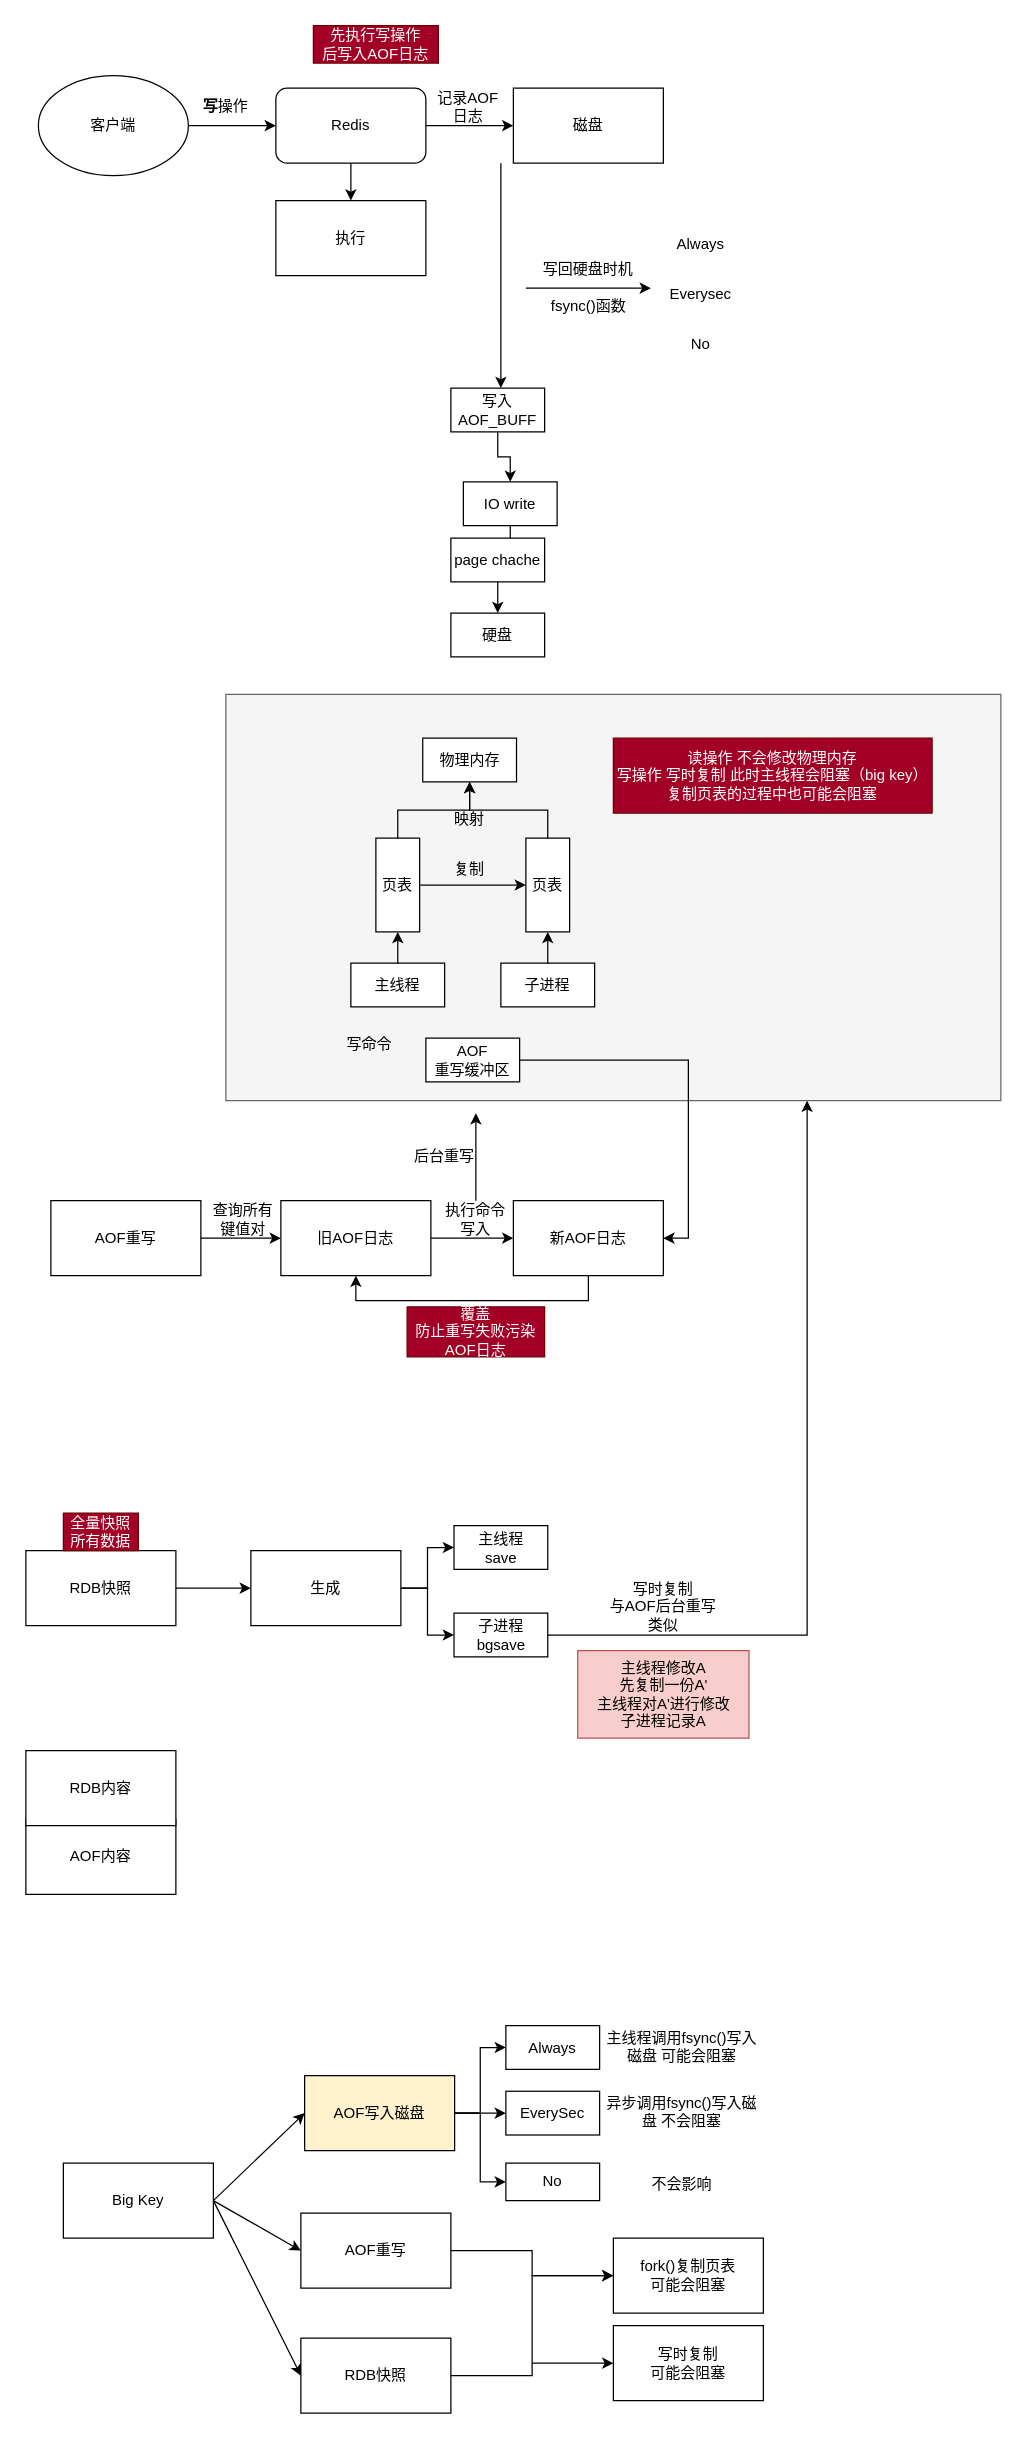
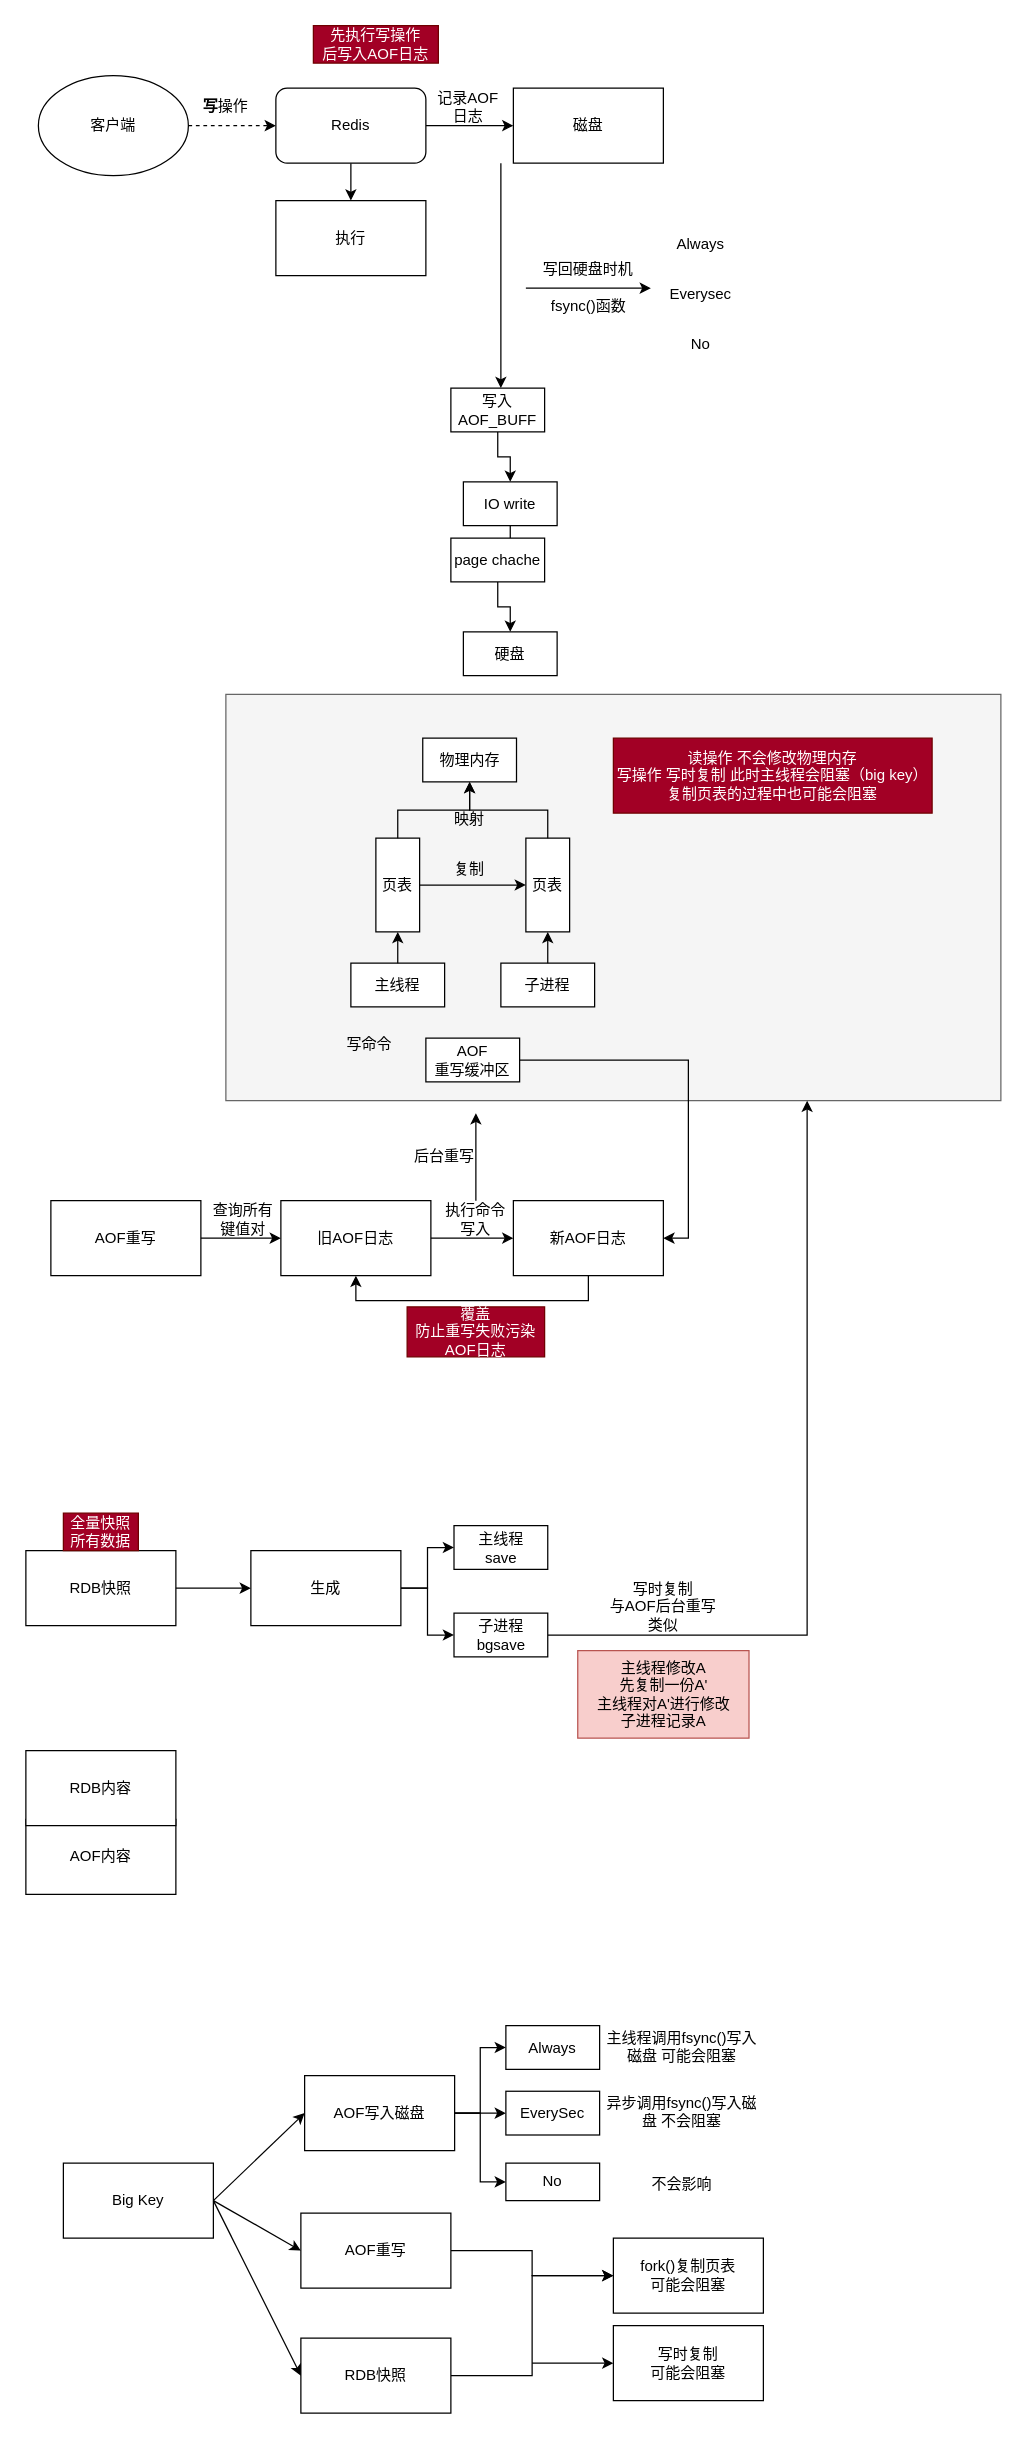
edge "客户端" -> "Redis": style solid -> dashed
node "硬盘": moved (498, 635) -> (510, 654)
node "AOF写入磁盘": fillcolor #fff2cc -> #ffffff
